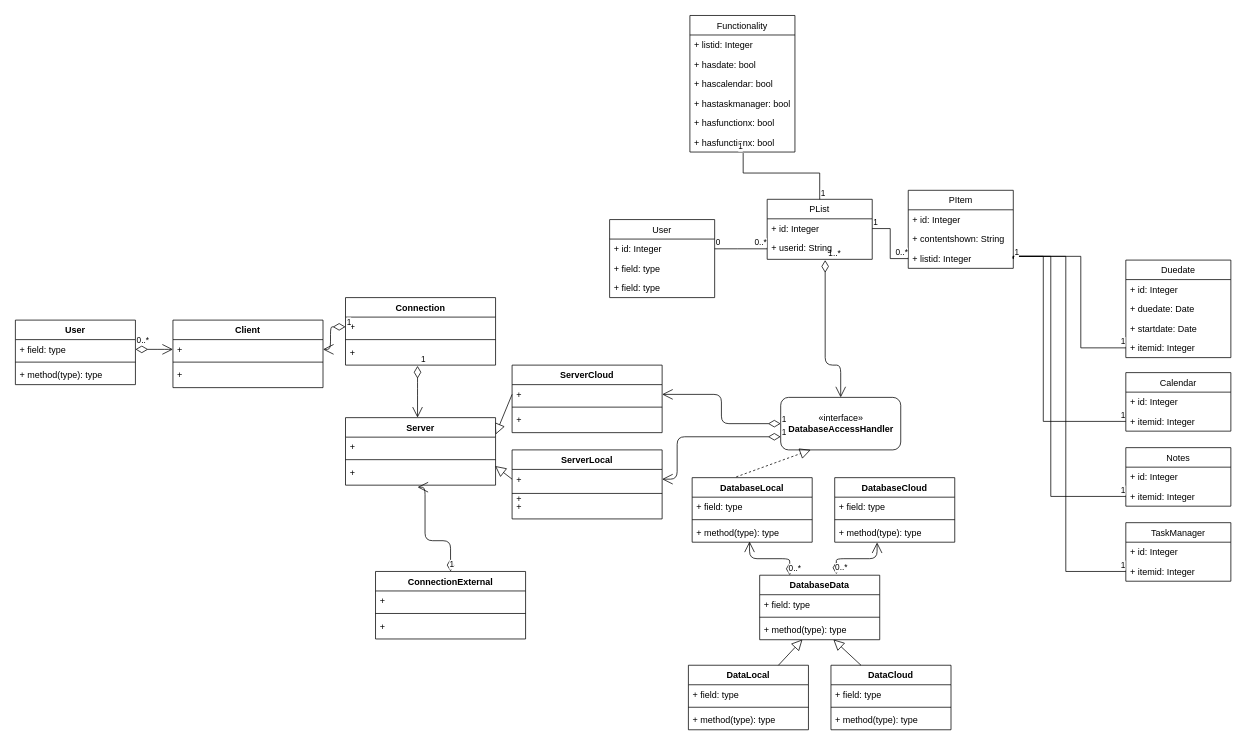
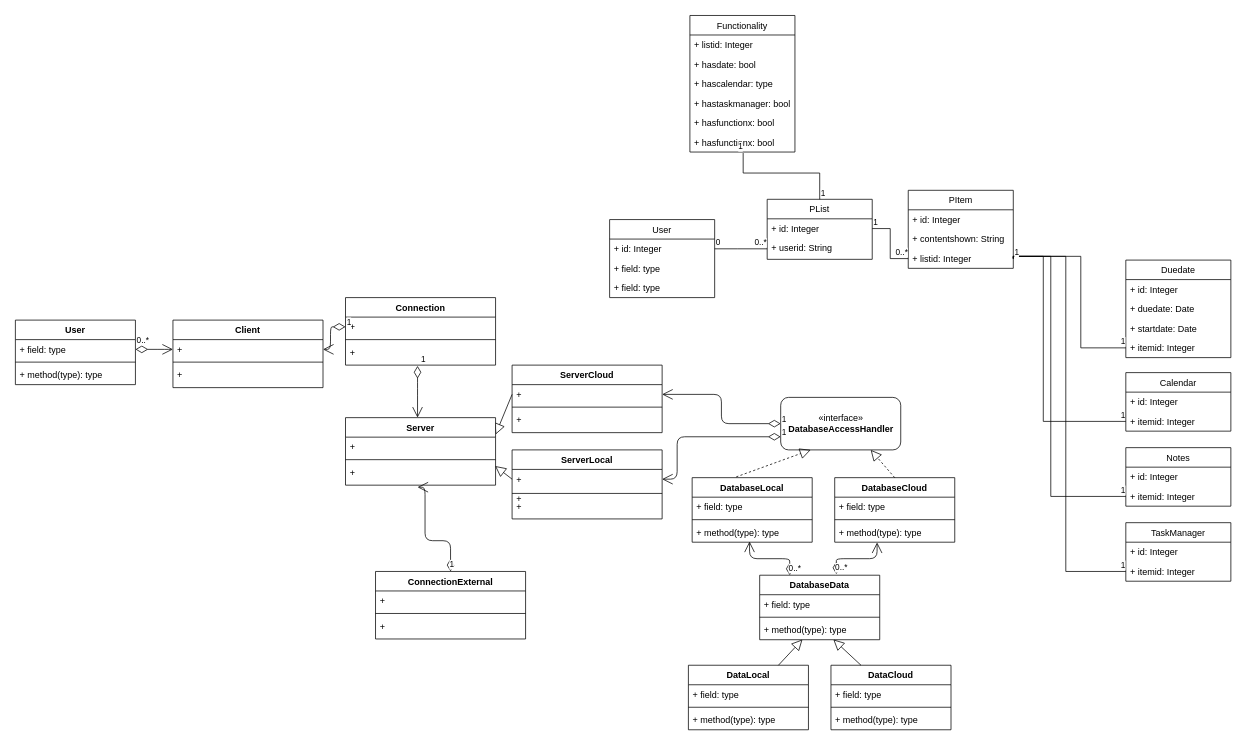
node "+ hascalendar: bool": label "+ hascalendar: bool" -> "+ hascalendar: type"
edge "+ userid: String" -- "«interface» DatabaseAccessHandler": removed, label "1..*"
edge "DatabaseCloud" -> "«interface» DatabaseAccessHandler": added
